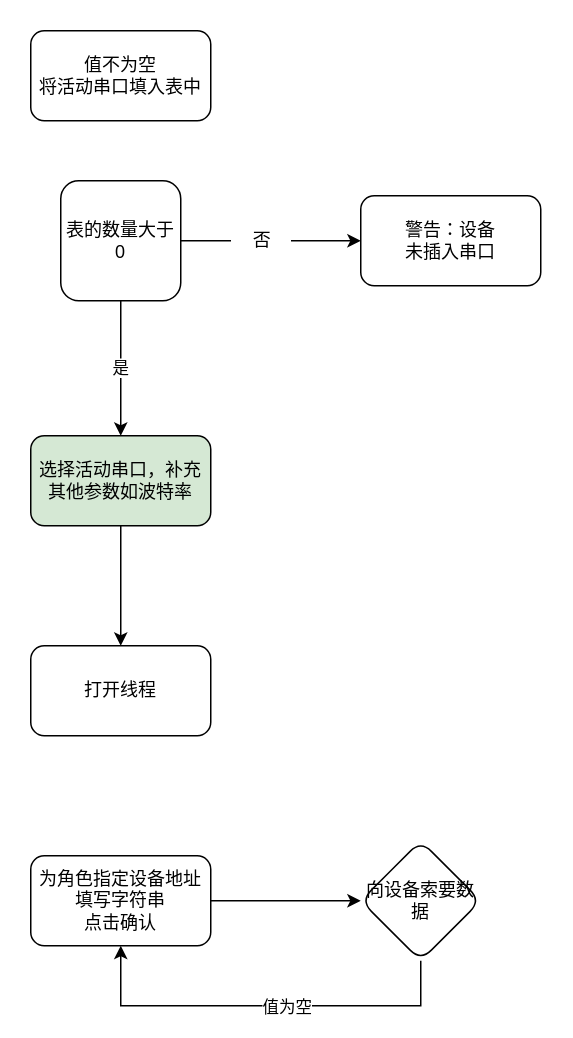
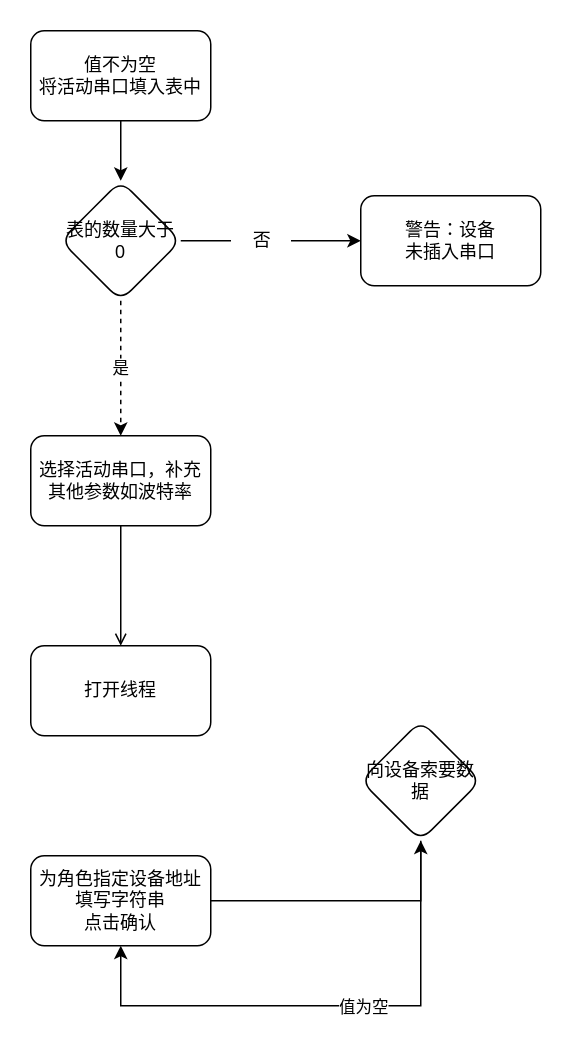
edge "值不为空 将活动串口填入表中" -> "表的数量大于0": added
node "表的数量大于0": shape rounded rectangle -> diamond
edge "表的数量大于0" -> "选择活动串口，补充其他参数如波特率": style solid -> dashed
node "选择活动串口，补充其他参数如波特率": fillcolor #d5e8d4 -> #ffffff
edge "选择活动串口，补充其他参数如波特率" -> "打开线程": arrowhead classic -> open
node "向设备索要数据": moved (421, 901) -> (421, 781)
